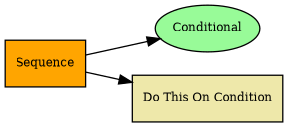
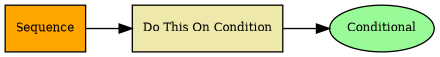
edge "Sequence" -> "Conditional": now "Do This On Condition" -> "Conditional"
